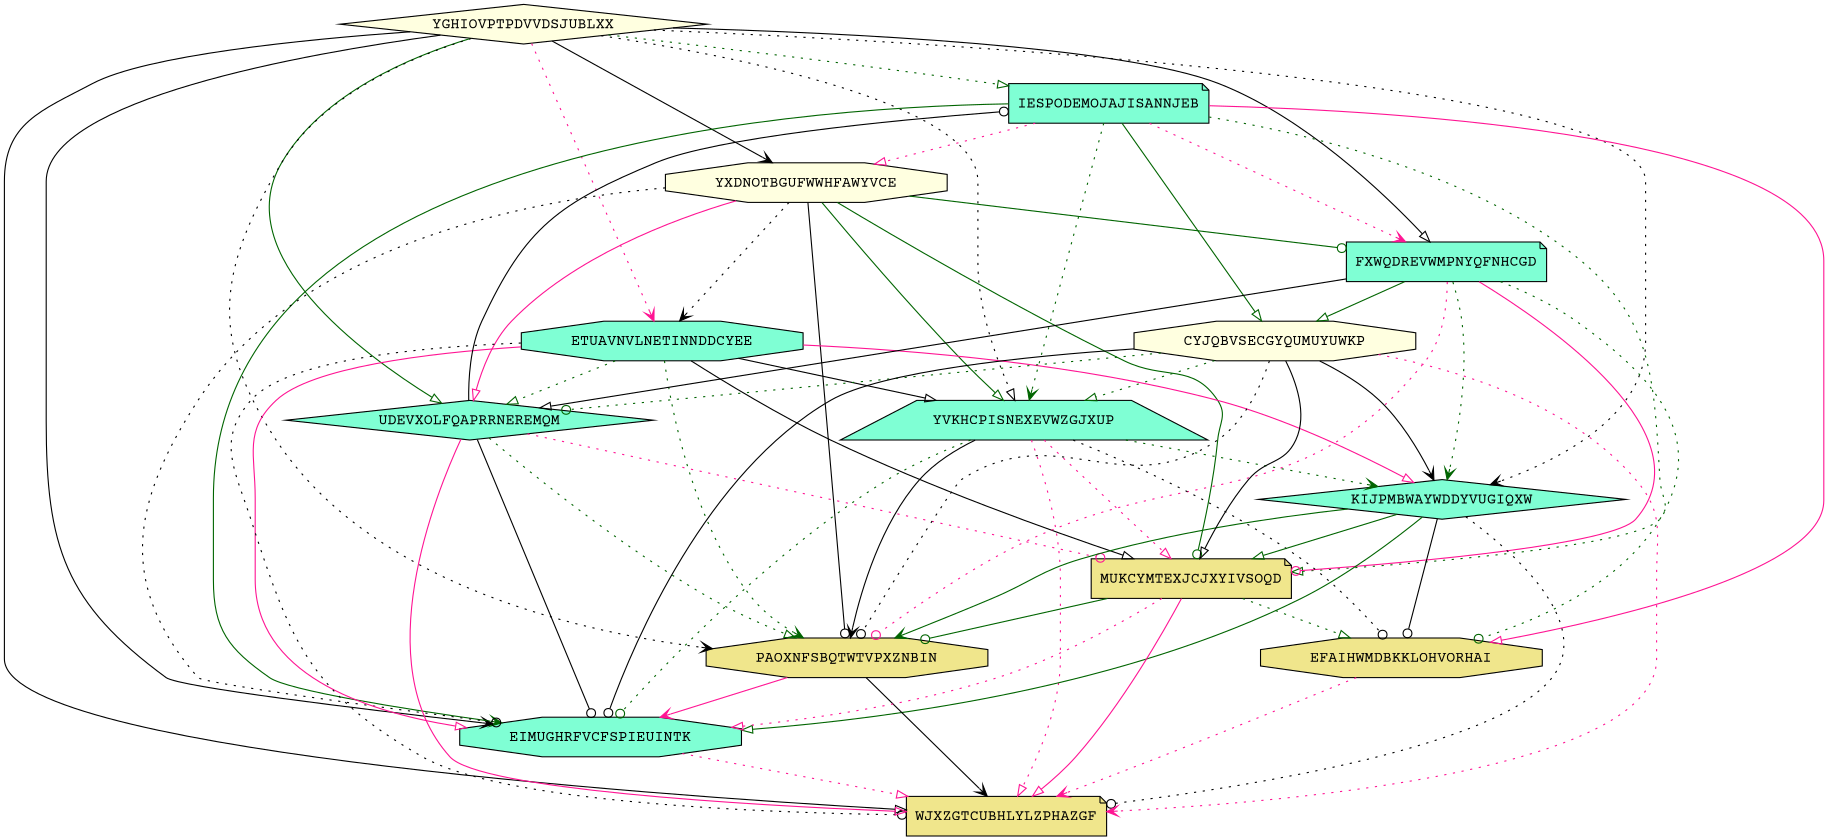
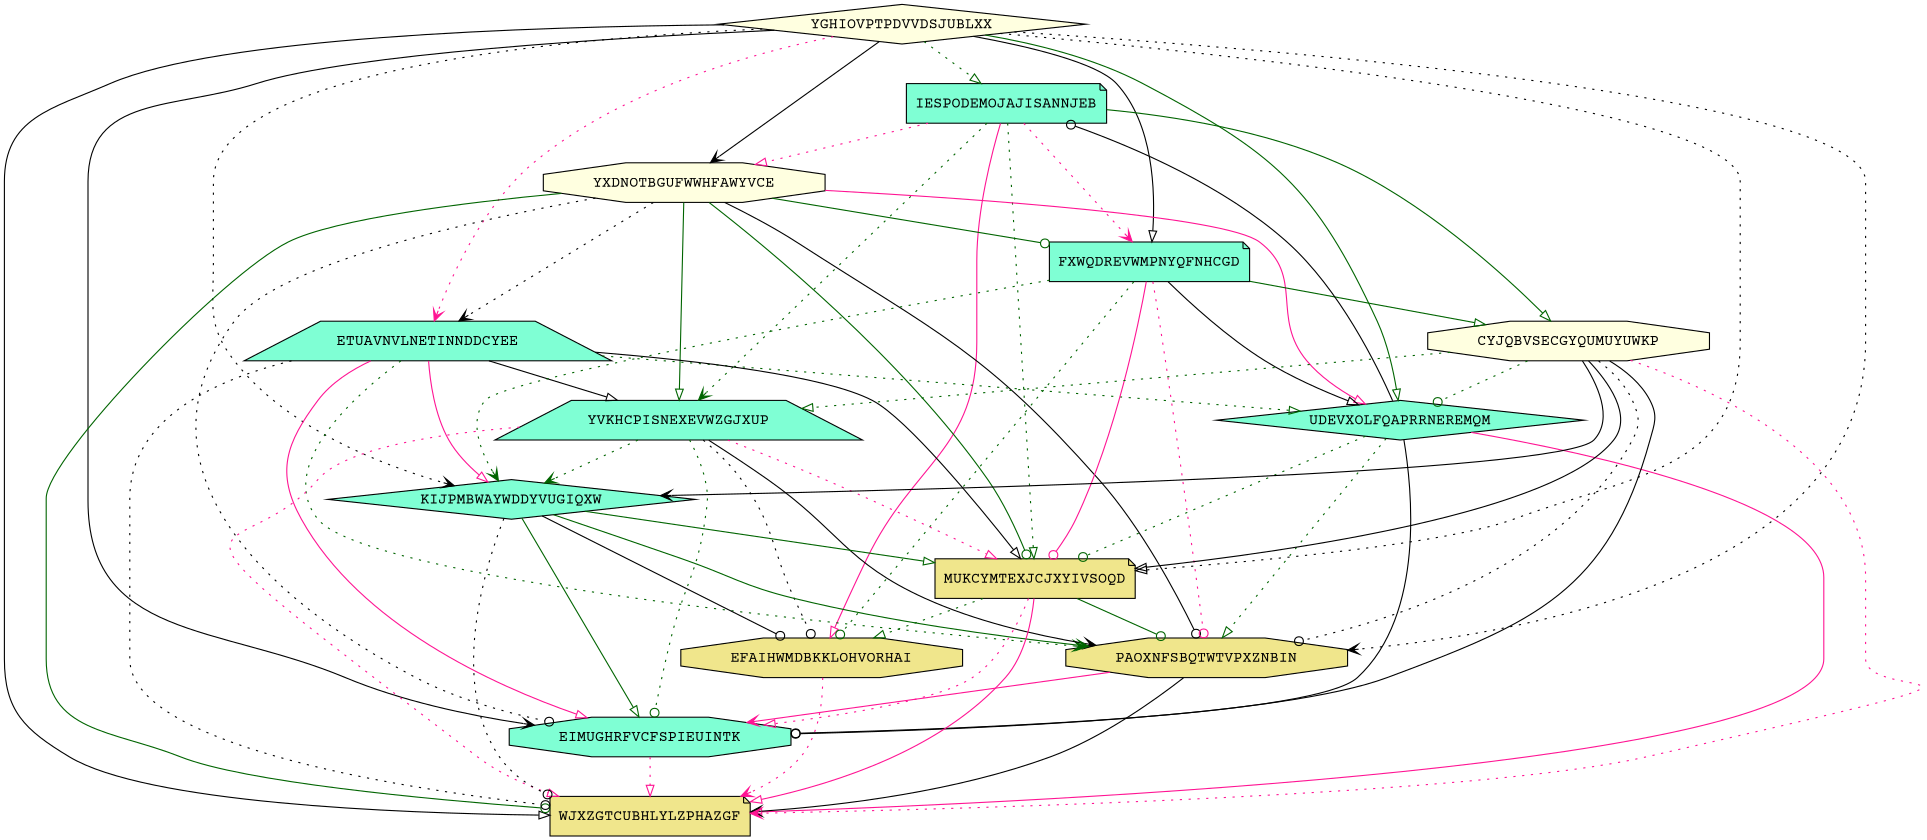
edge "YGHIOVPTPDVVDSJUBLXX" -> "YVKHCPISNEXEVWZGJXUP": now "YGHIOVPTPDVVDSJUBLXX" -> "MUKCYMTEXJCJXYIVSOQD"
edge "IESPODEMOJAJISANNJEB" -> "EIMUGHRFVCFSPIEUINTK": removed
node "ETUAVNVLNETINNDDCYEE": shape octagon -> trapezium
edge "UDEVXOLFQAPRRNEREMQM" -> "MUKCYMTEXJCJXYIVSOQD": color deeppink -> darkgreen
edge "YXDNOTBGUFWWHFAWYVCE" -> "WJXZGTCUBHLYLZPHAZGF": added
